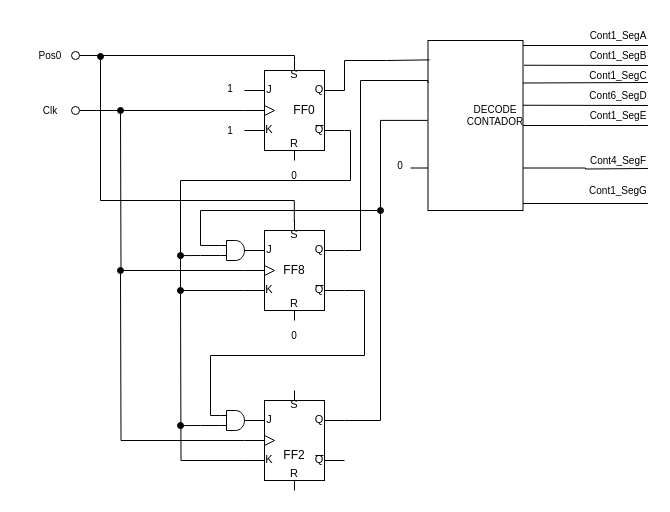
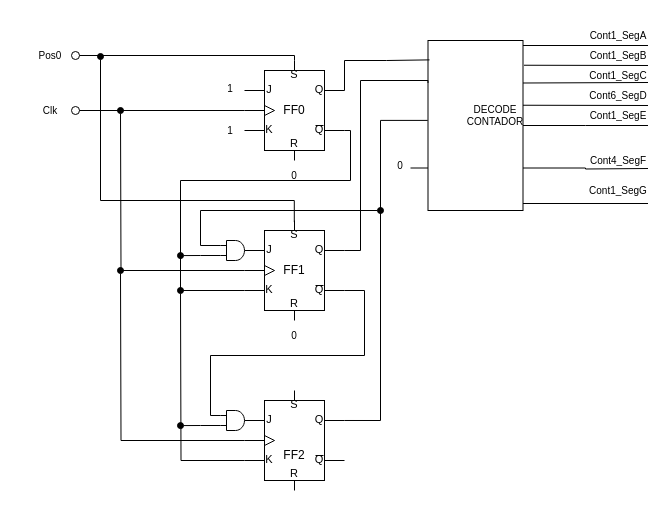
node "FF0": moved (305, 111) -> (295, 111)
node "FF8": label "FF8" -> "FF1"
